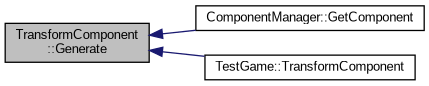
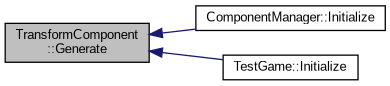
node "ComponentManager::GetComponent": label "ComponentManager::GetComponent" -> "ComponentManager::Initialize"
node "TestGame::TransformComponent": label "TestGame::TransformComponent" -> "TestGame::Initialize"
